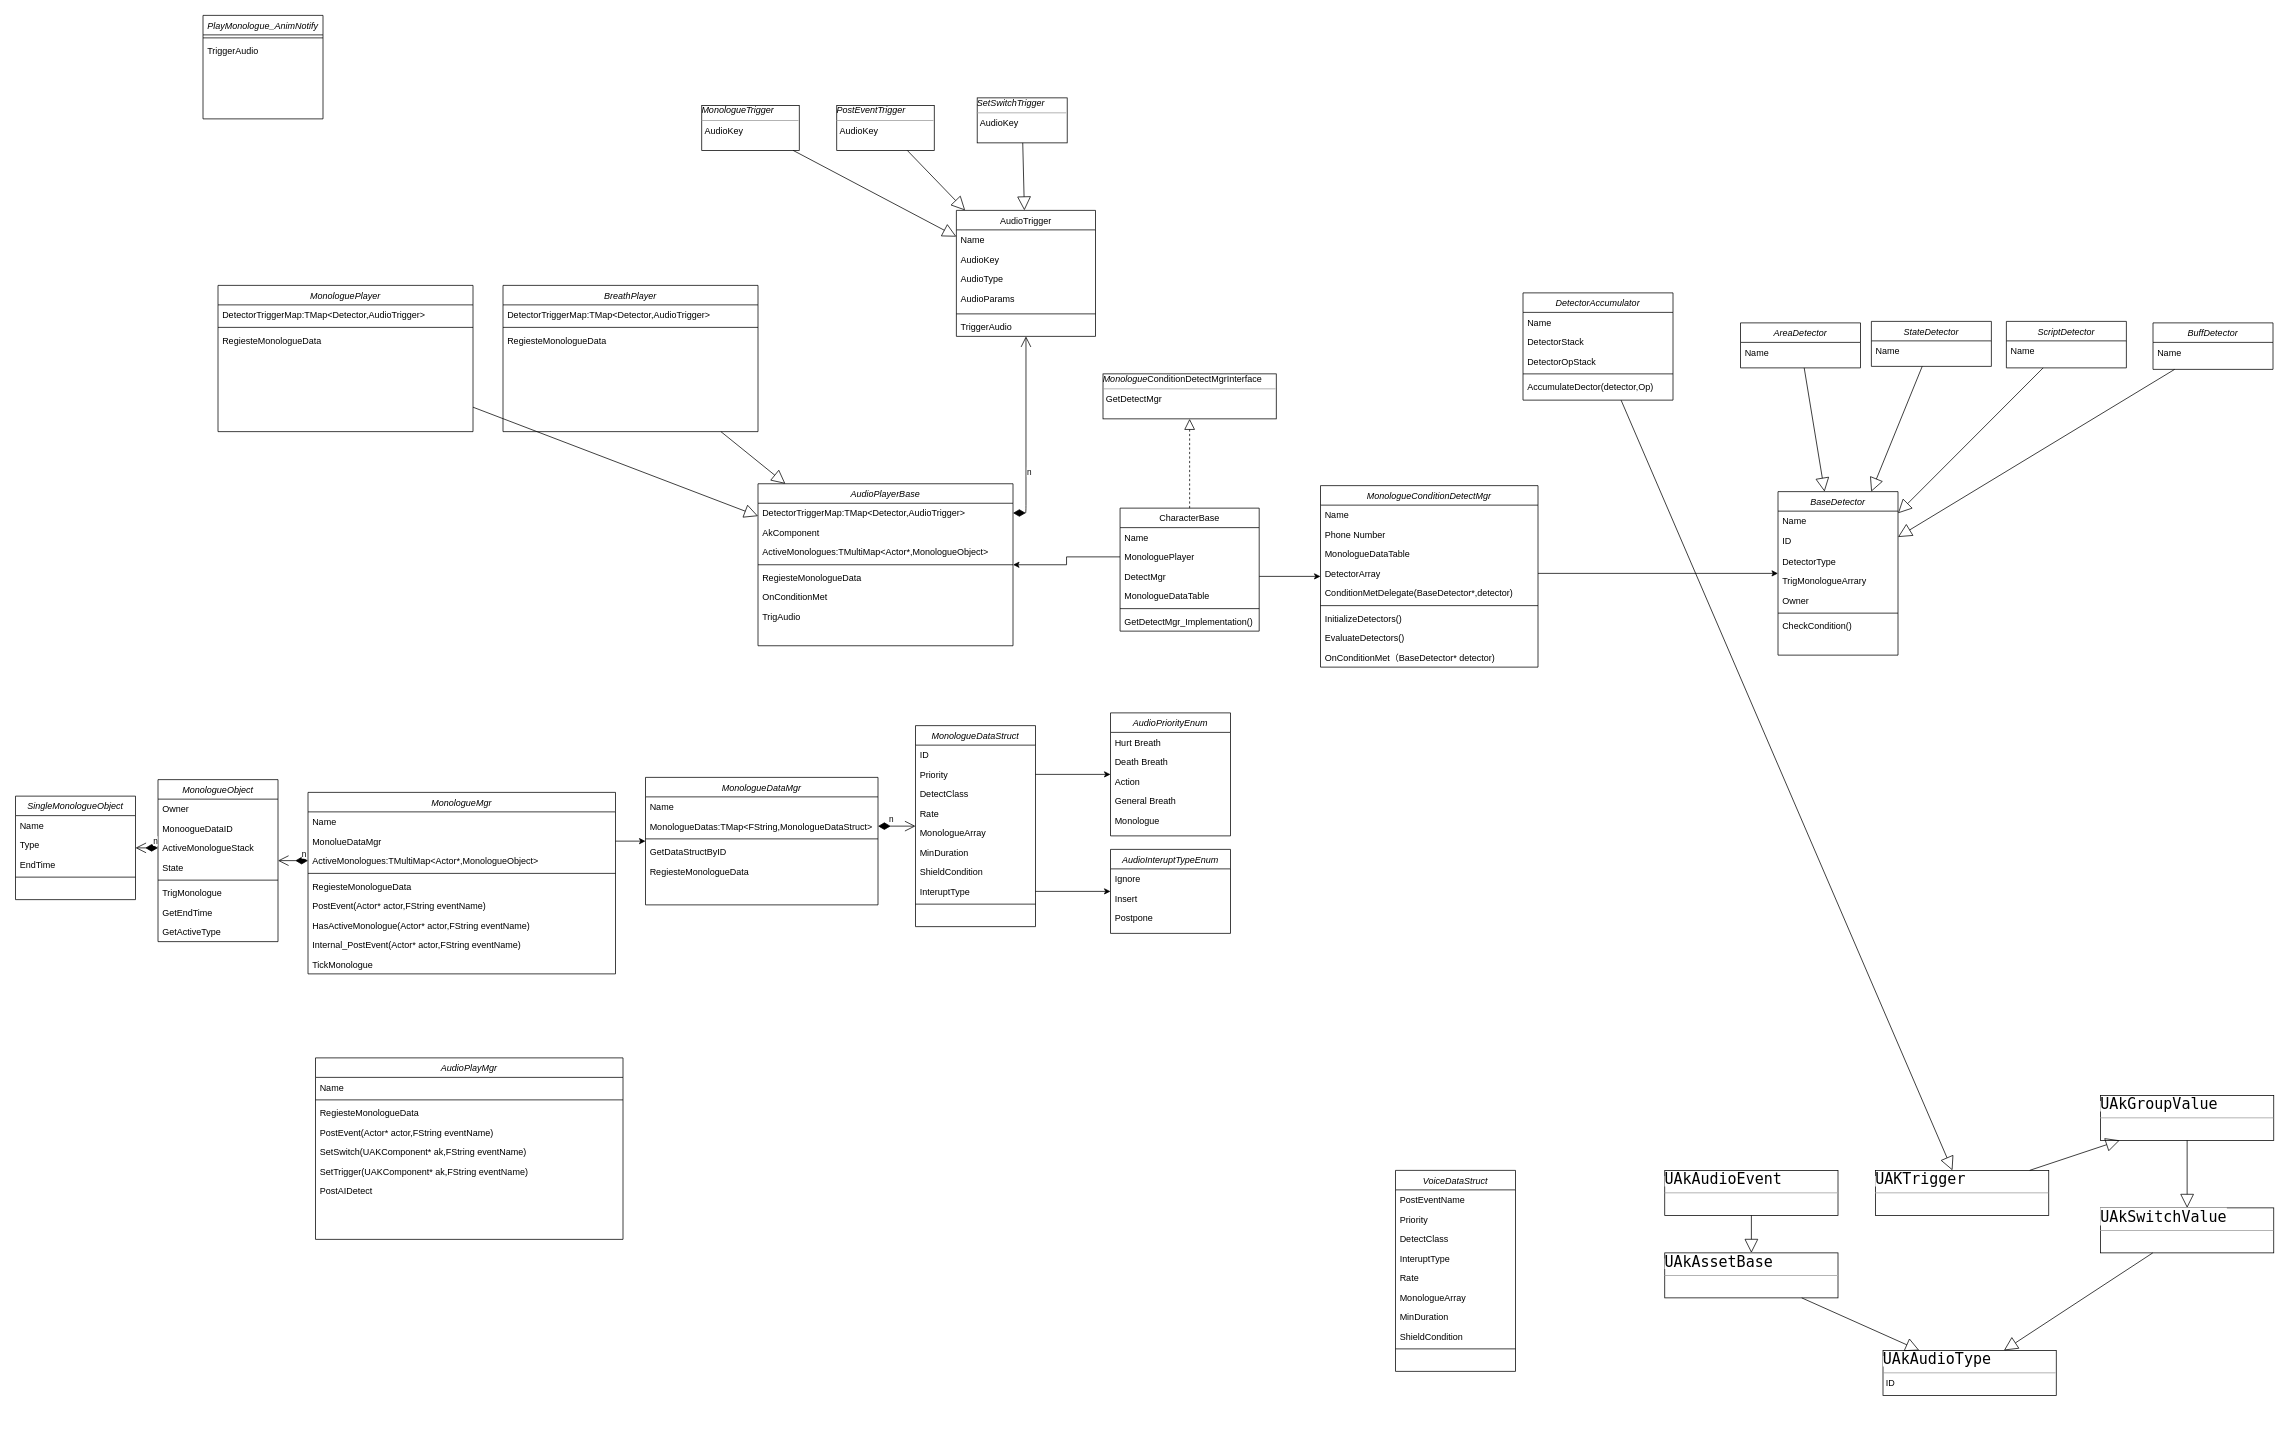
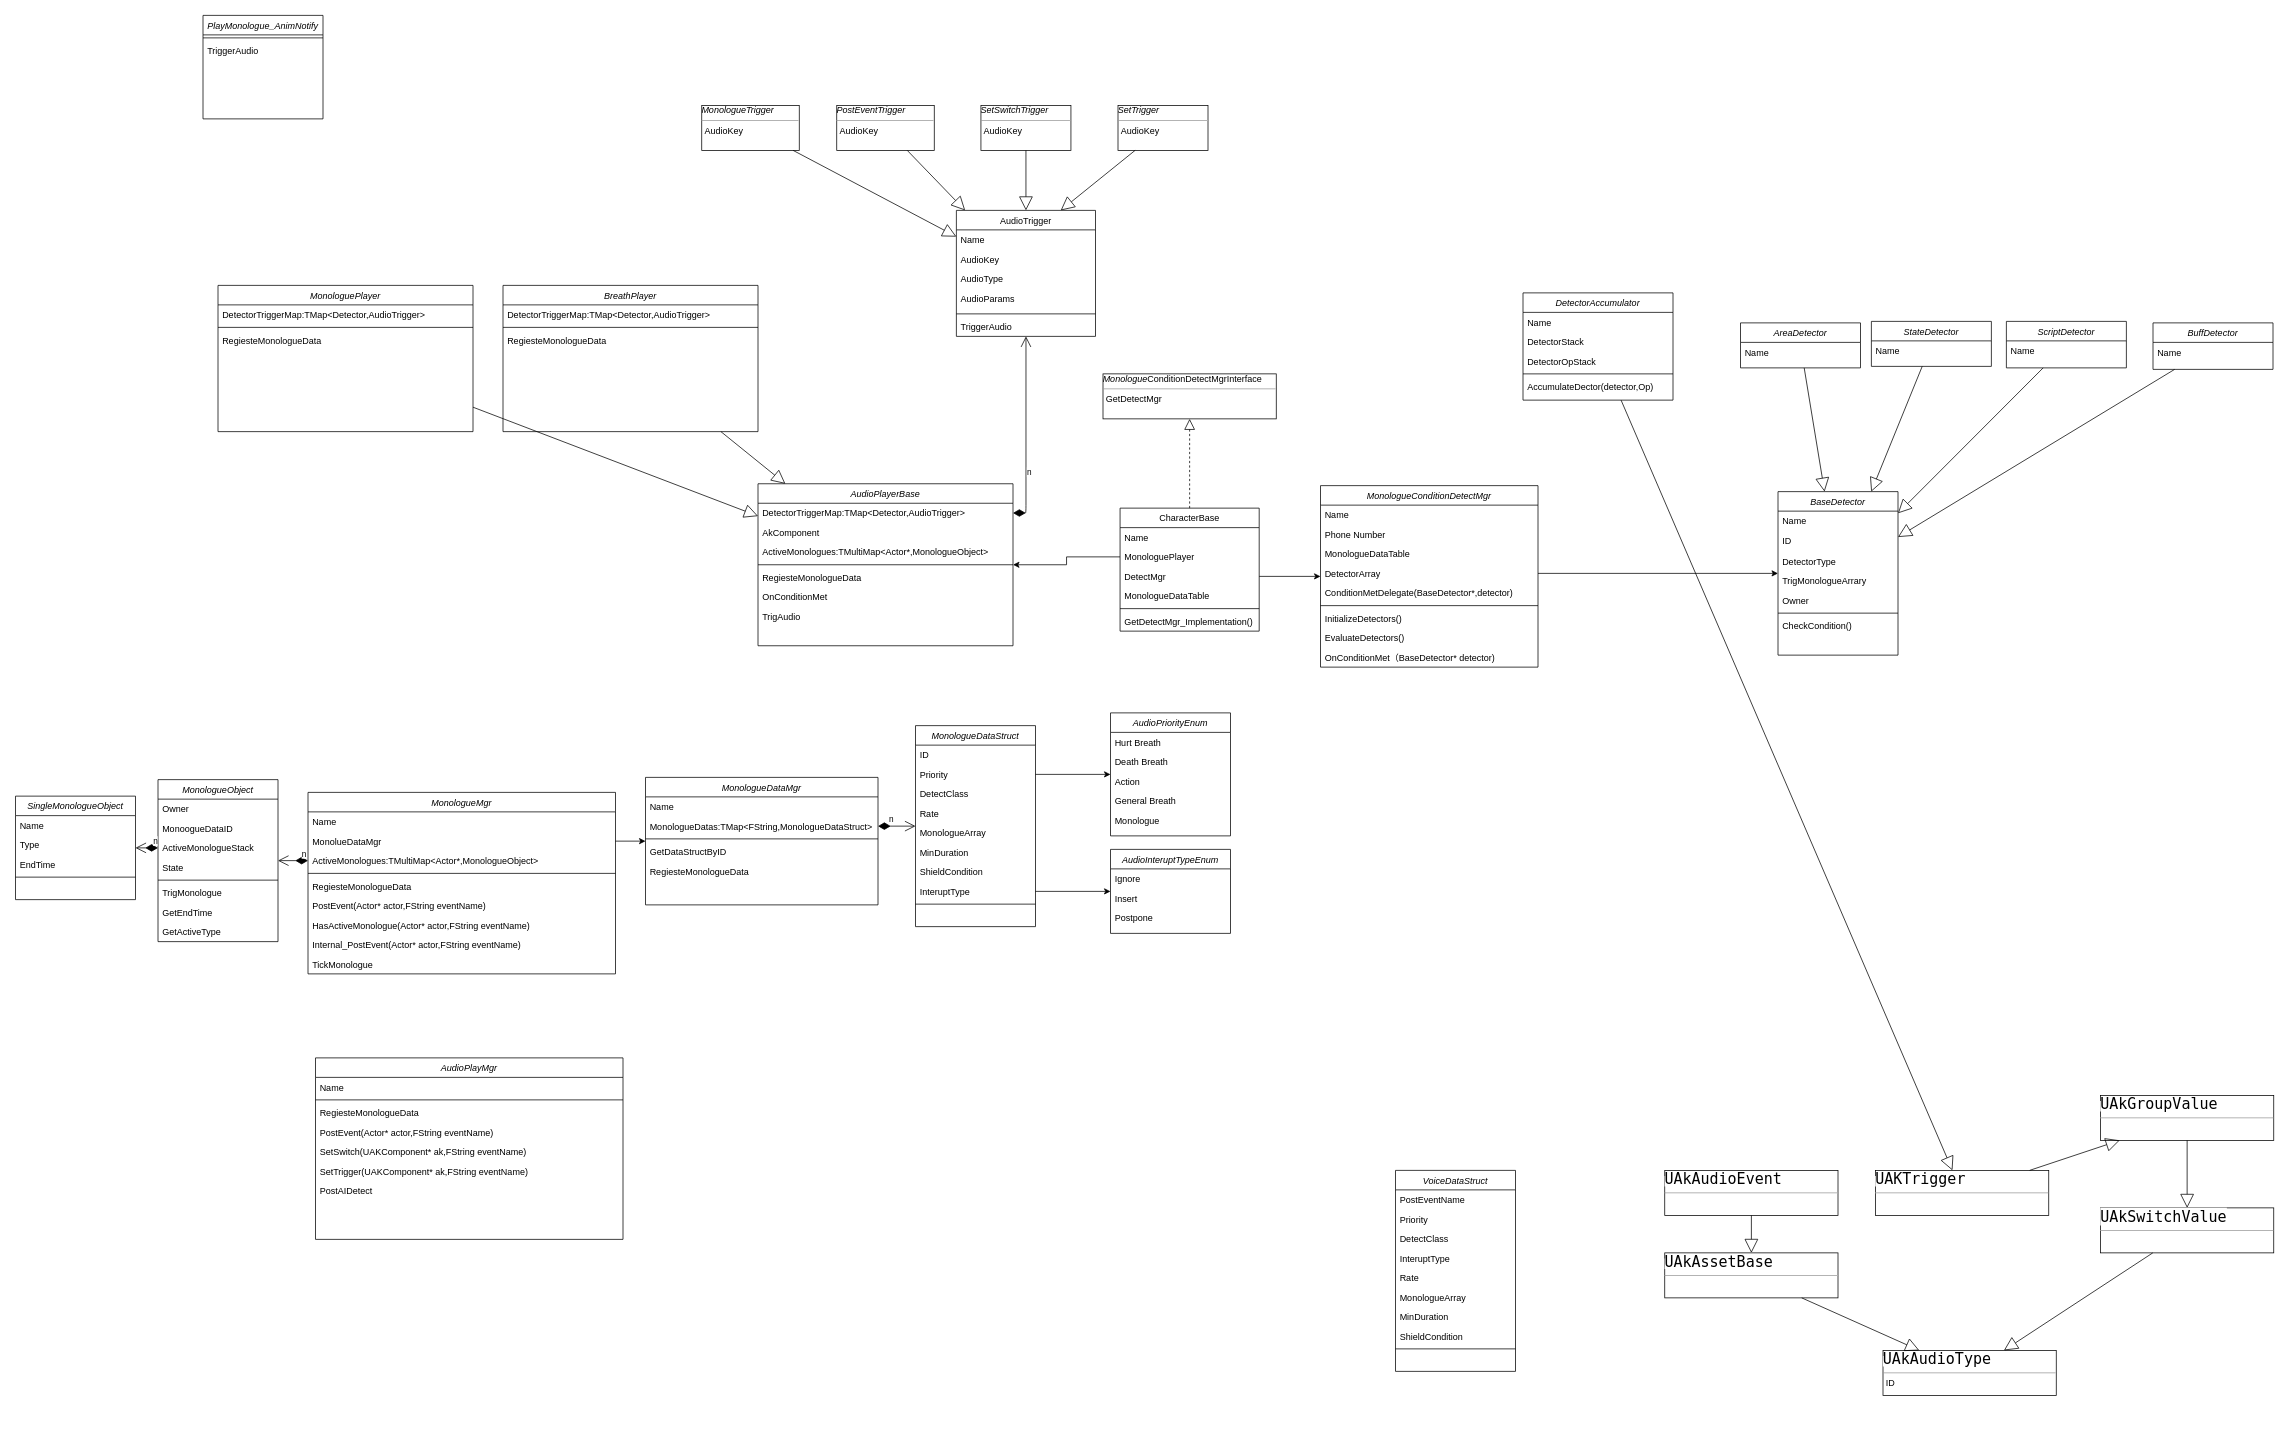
node "SetSwitchTrigger AudioKey": moved (1022, 120) -> (1026, 128)
node "SetTrigger AudioKey": added
edge "SetTrigger AudioKey" -> "AudioTrigger": added
